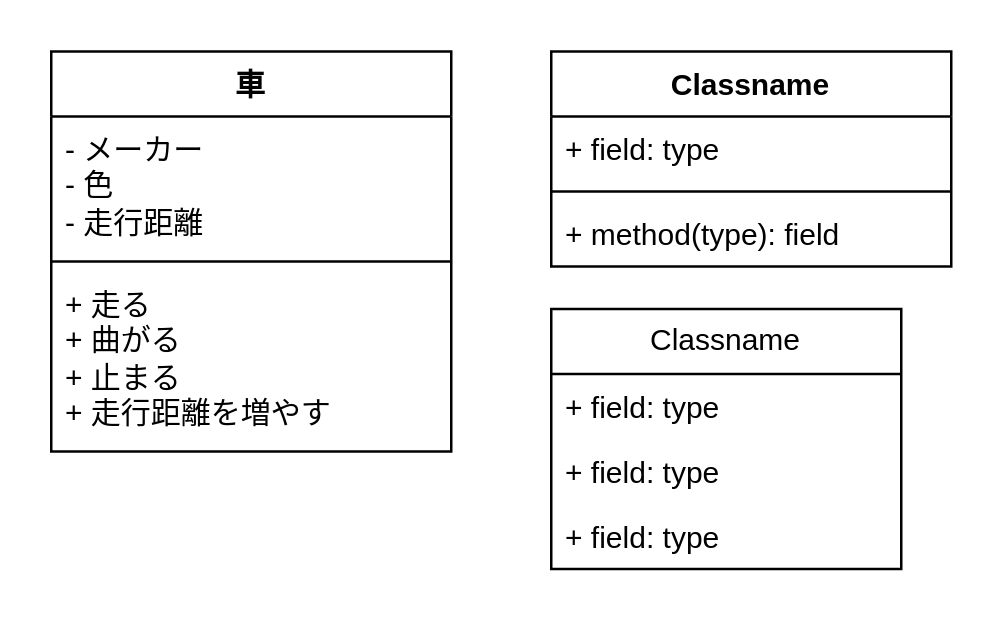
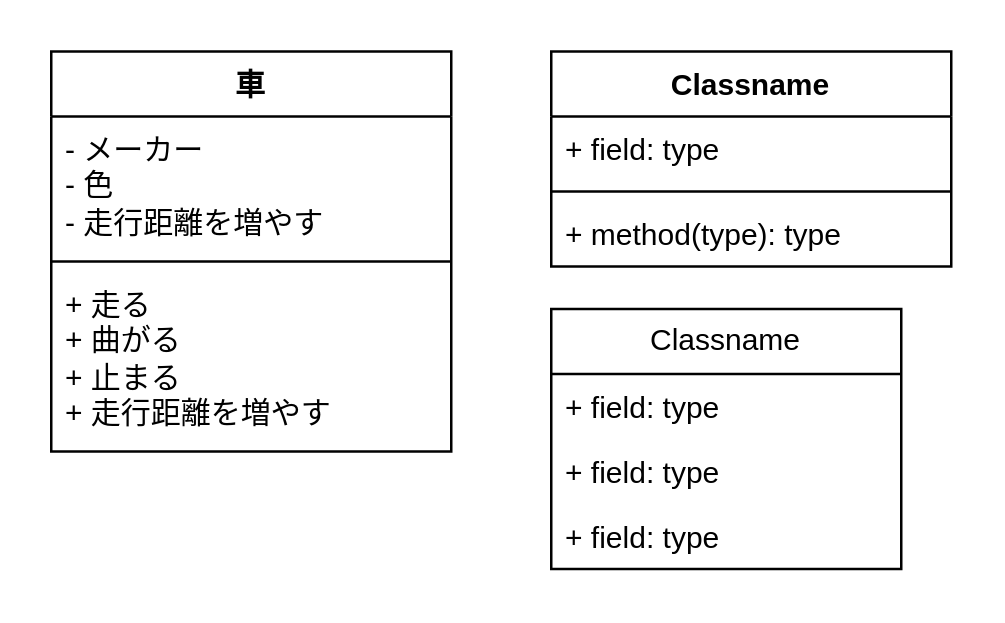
node "- メーカー - 色 - 走行距離": label "- メーカー - 色 - 走行距離" -> "- メーカー - 色 - 走行距離を増やす"
node "+ method(type): field": label "+ method(type): field" -> "+ method(type): type"
